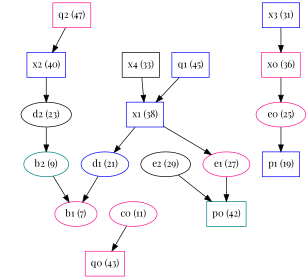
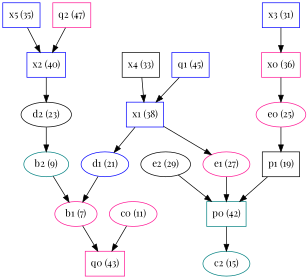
node "x5 (35)": added
node "p1 (19)": color blue -> black
edge "p1 (19)" -> "p0 (42)": added
edge "b1 (7)" -> "q0 (43)": added
node "c2 (15)": added
